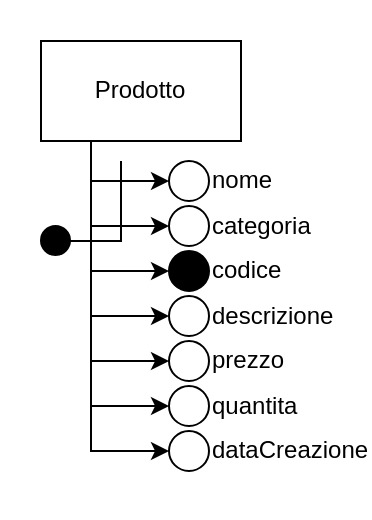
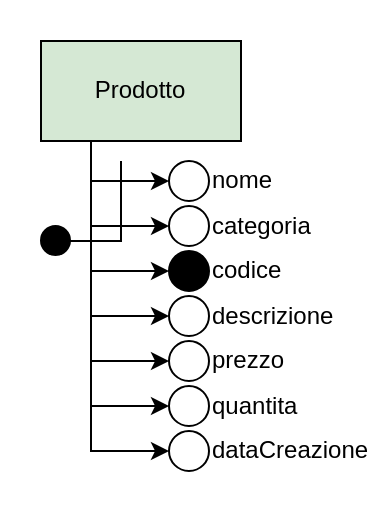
node "Prodotto": fillcolor #ffffff -> #d5e8d4
